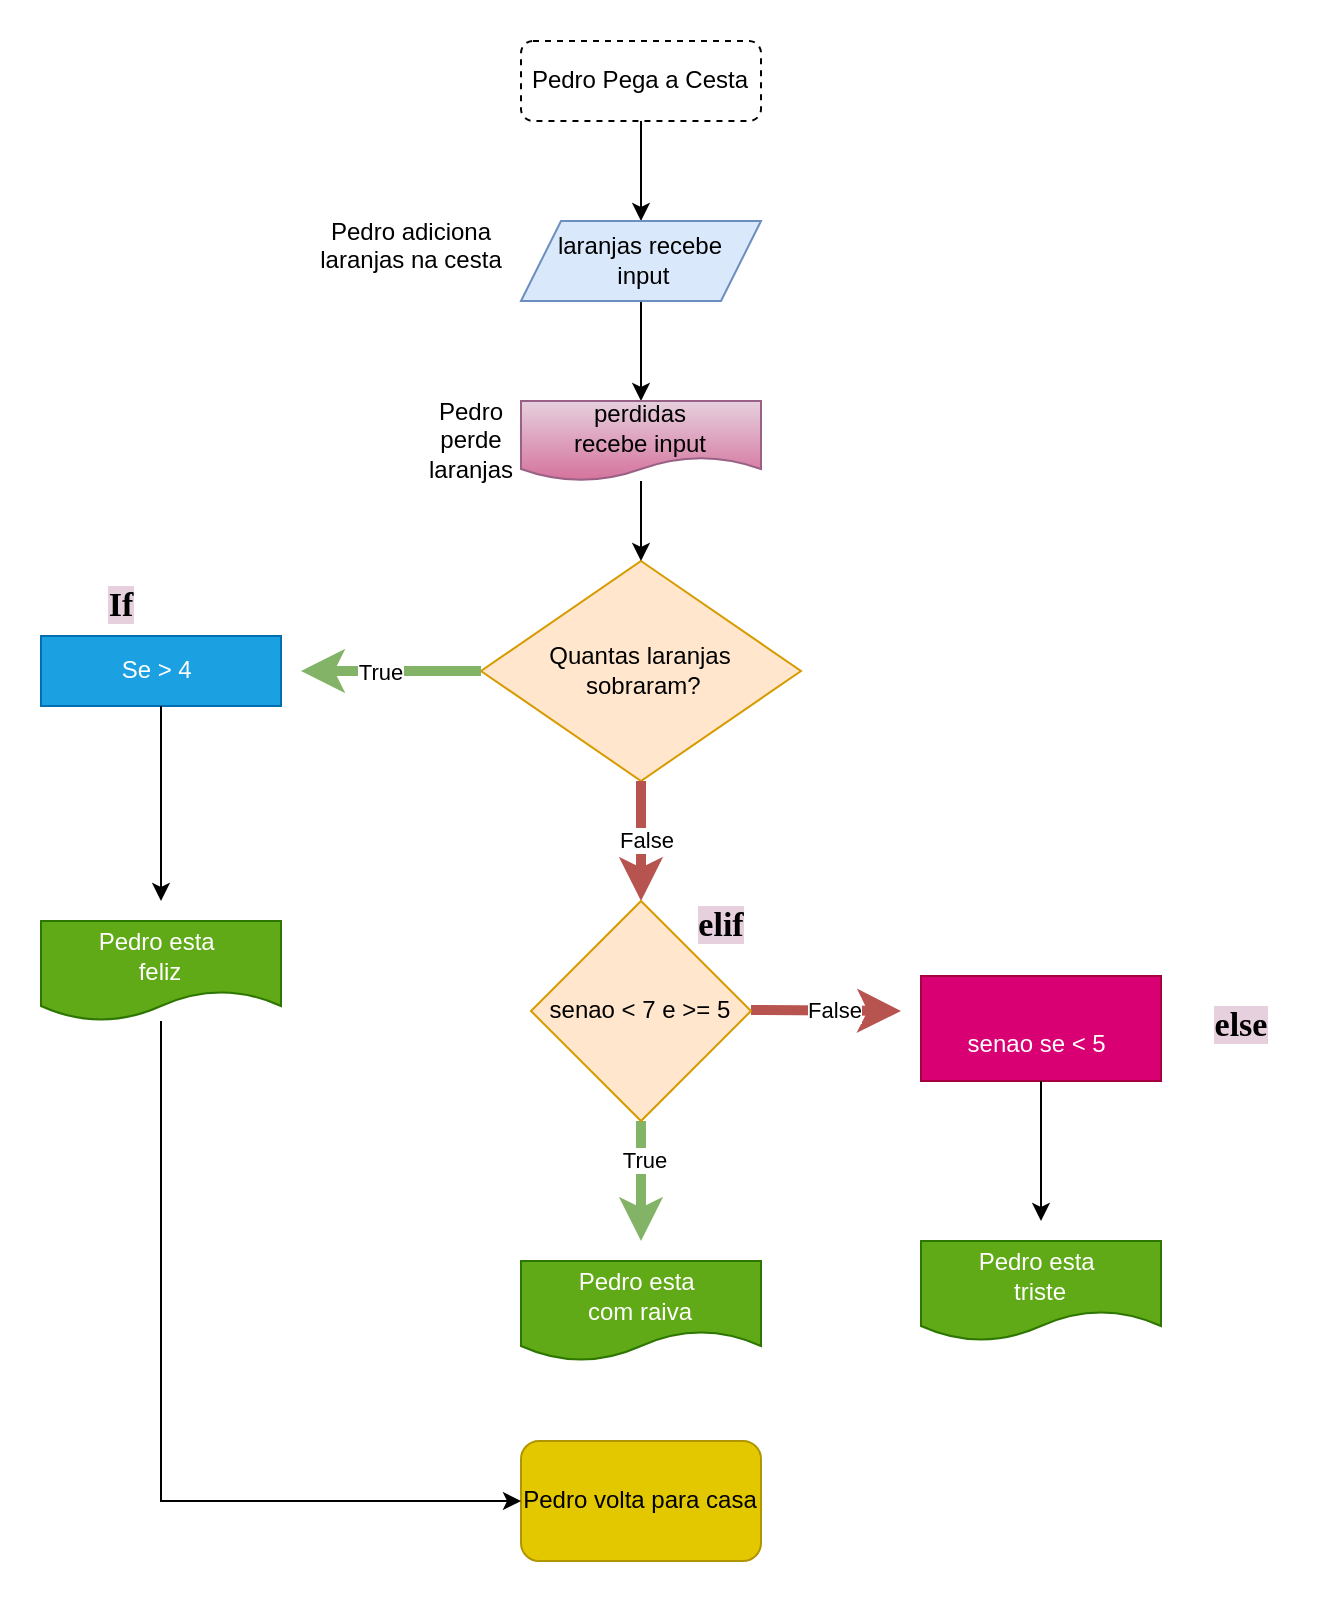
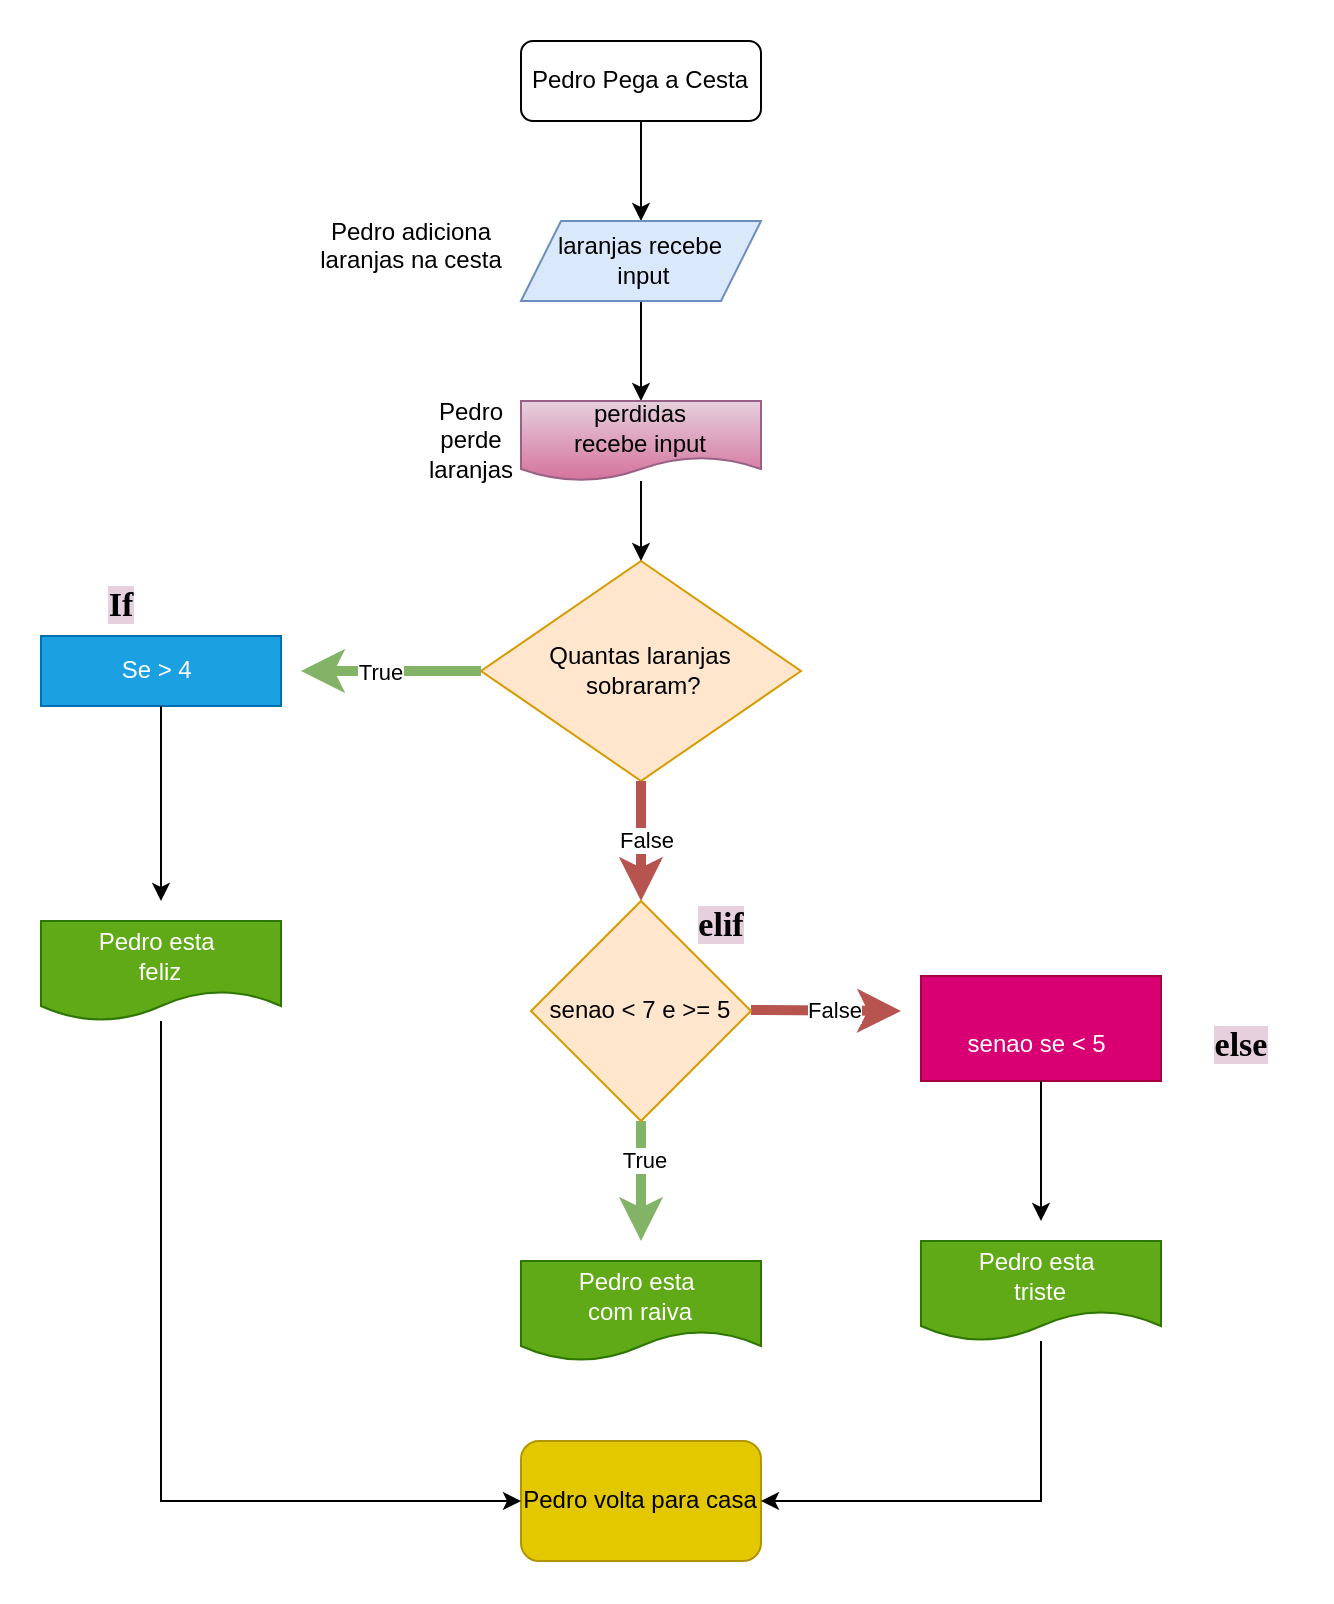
node "Pedro Pega a Cesta": style dashed -> solid
node "else": moved (1241, 1027) -> (1241, 1047)
edge "Pedro esta triste" -> "Pedro volta para casa": added
